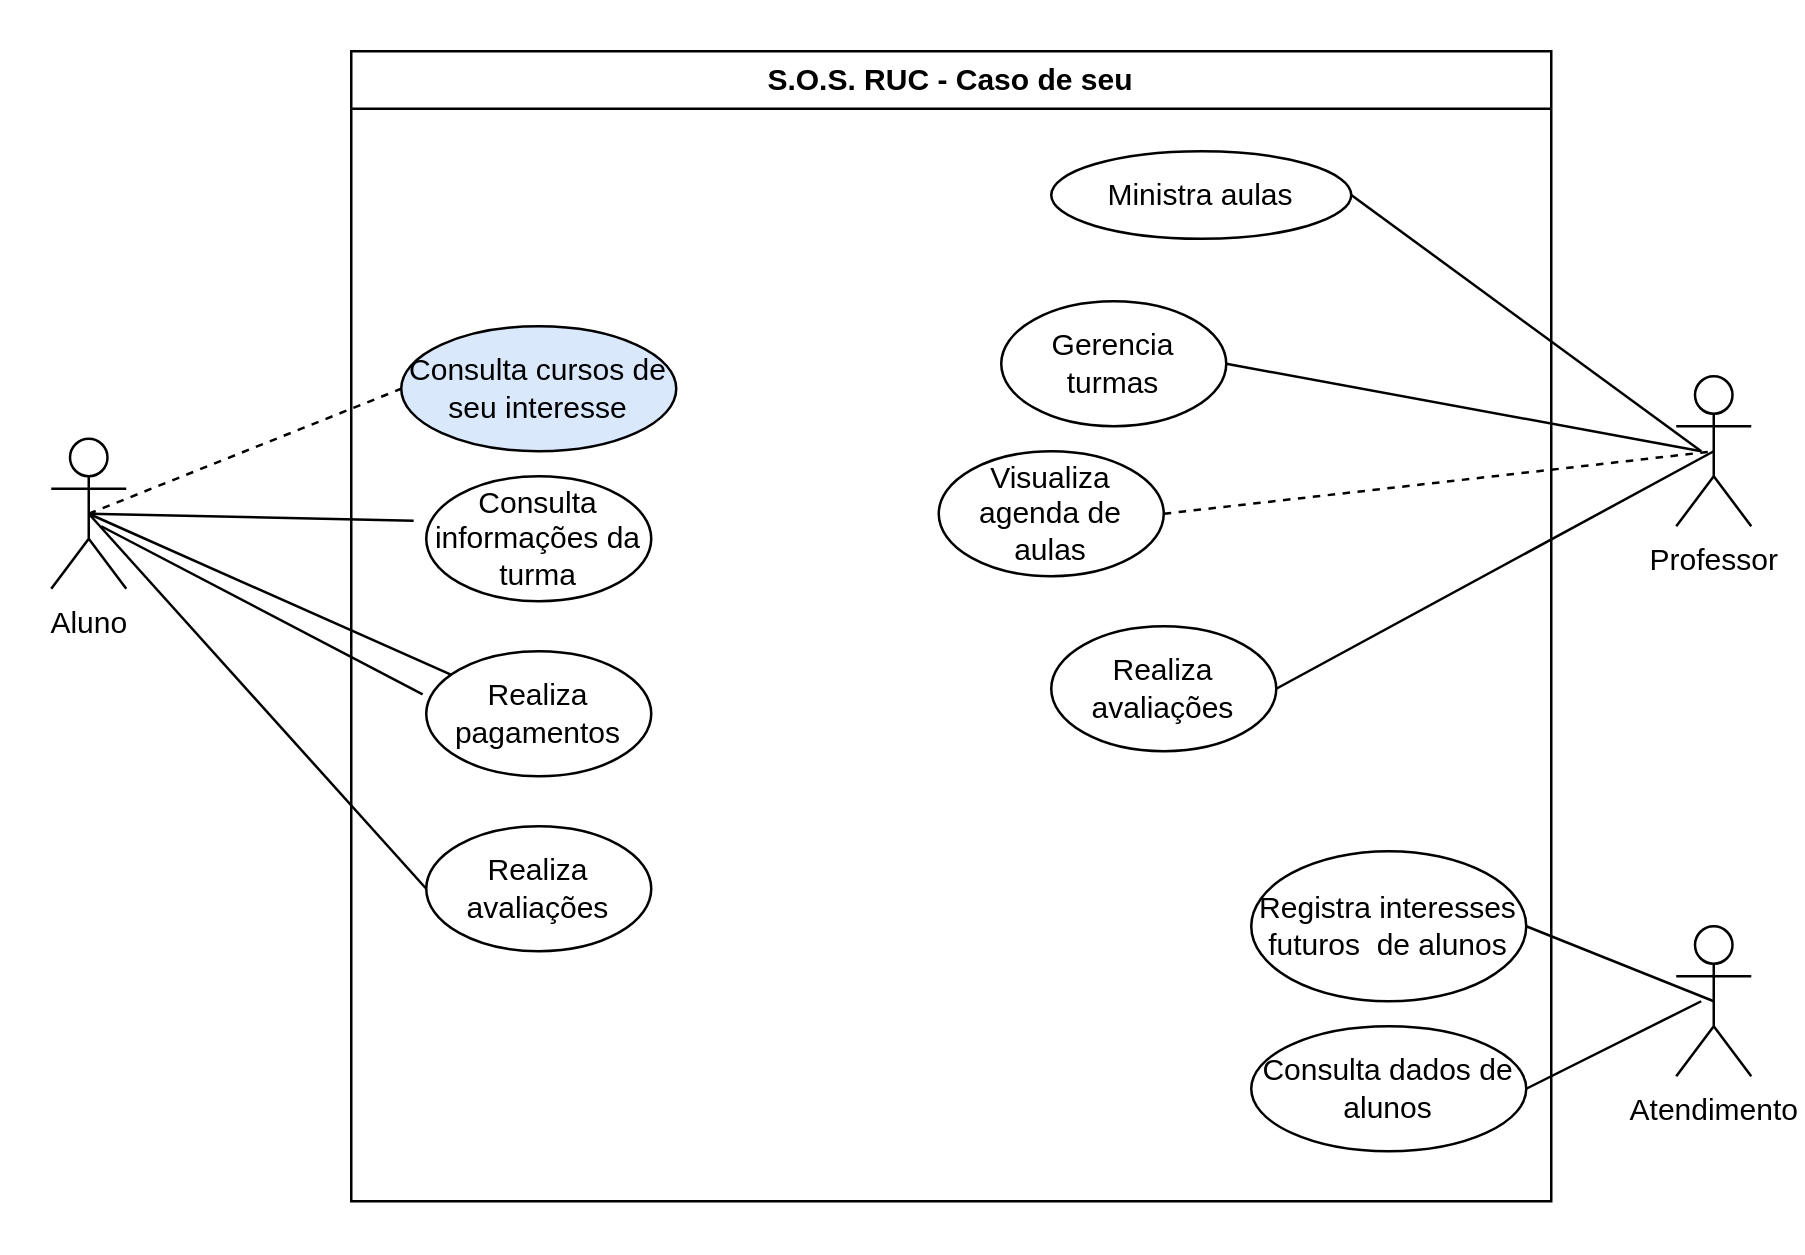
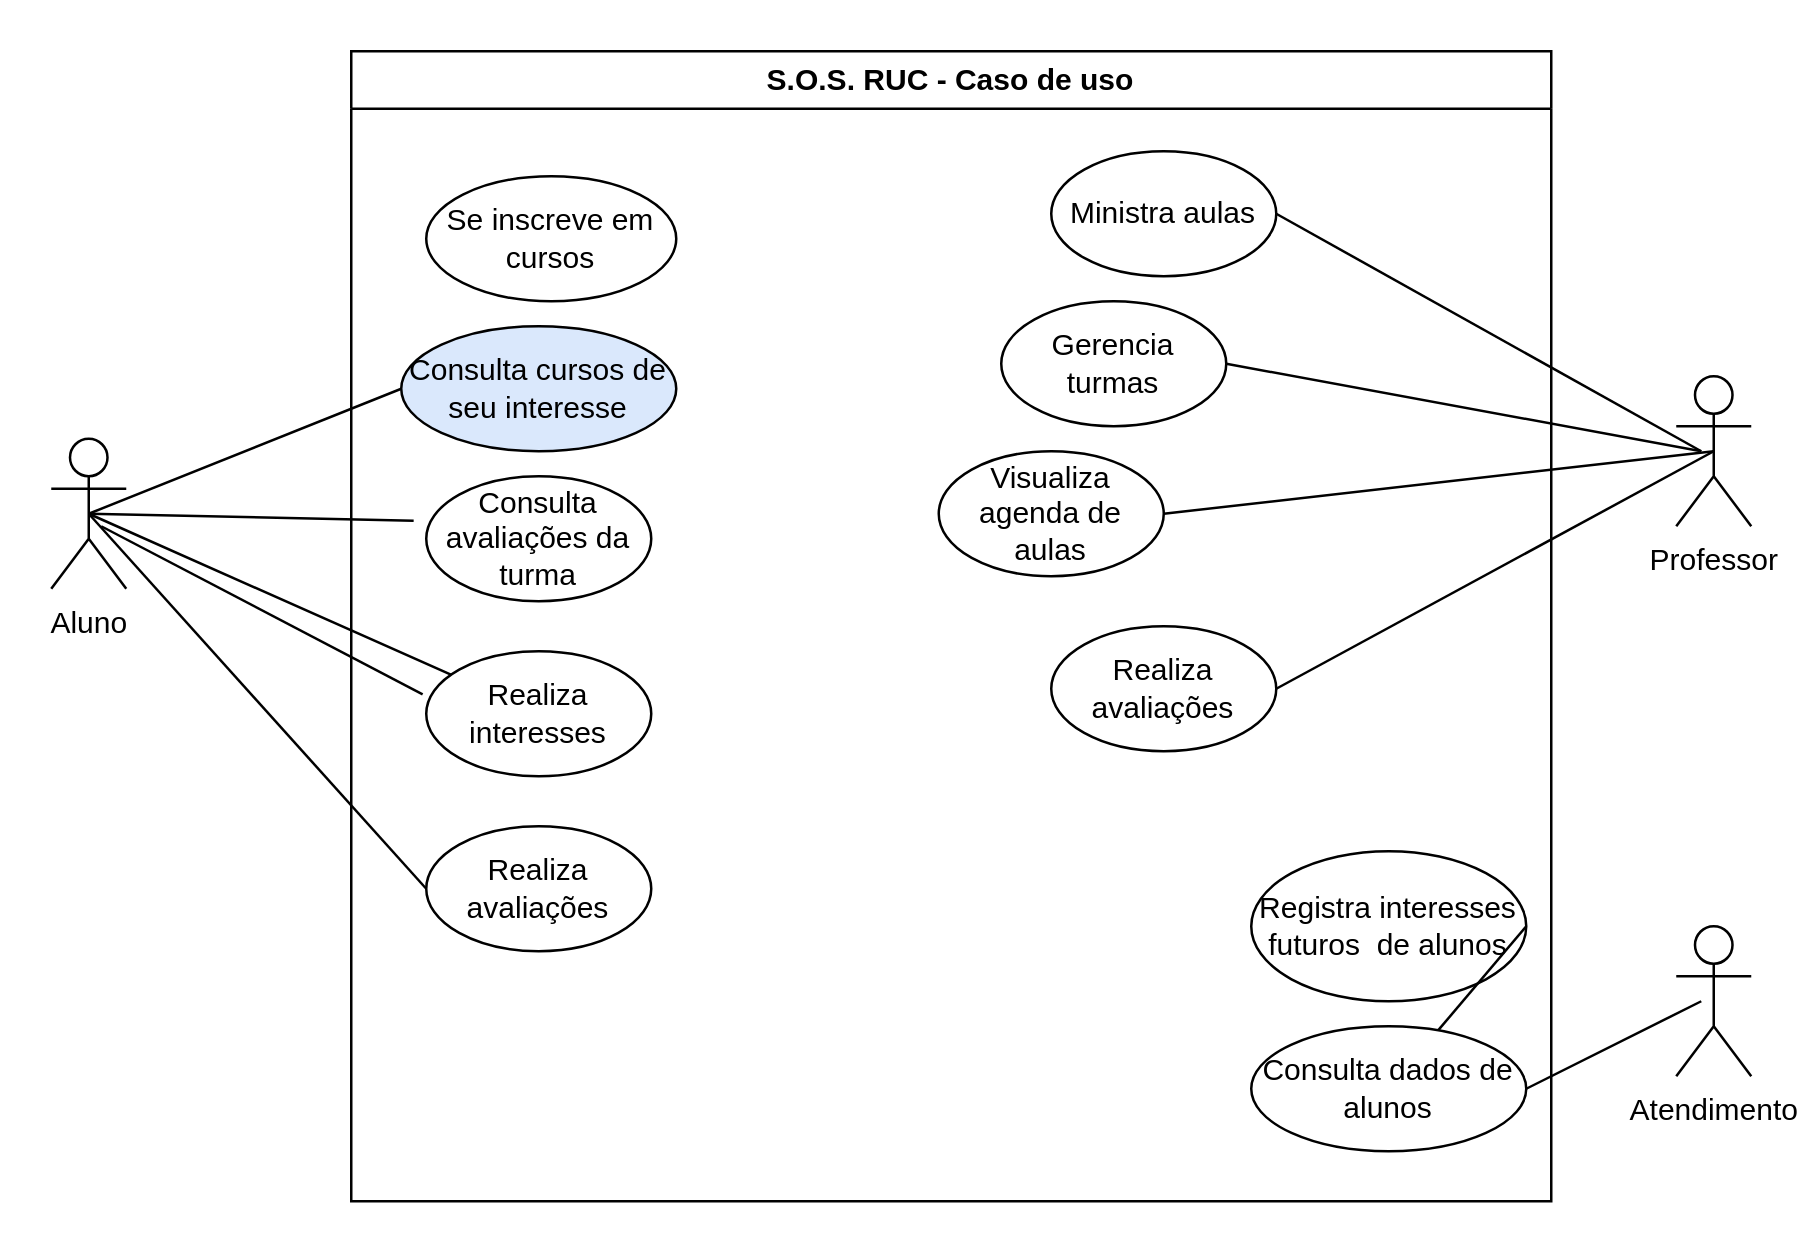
node "S.O.S. RUC - Caso de seu": label "S.O.S. RUC - Caso de seu" -> "S.O.S. RUC - Caso de uso"
node "Ministra aulas": size 300x88 -> 225x125
node "Se inscreve em cursos": added
edge "Consulta cursos de seu interesse" -- "Aluno": style dashed -> solid
edge "Professor" -- "Visualiza agenda de aulas": style dashed -> solid
node "Consulta informações da turma": label "Consulta informações da turma" -> "Consulta avaliações da turma"
node "Realiza pagamentos": label "Realiza pagamentos" -> "Realiza interesses"
edge "Registra interesses futuros de alunos" -- "Atendimento": now "Registra interesses futuros de alunos" -- "Consulta dados de alunos"
